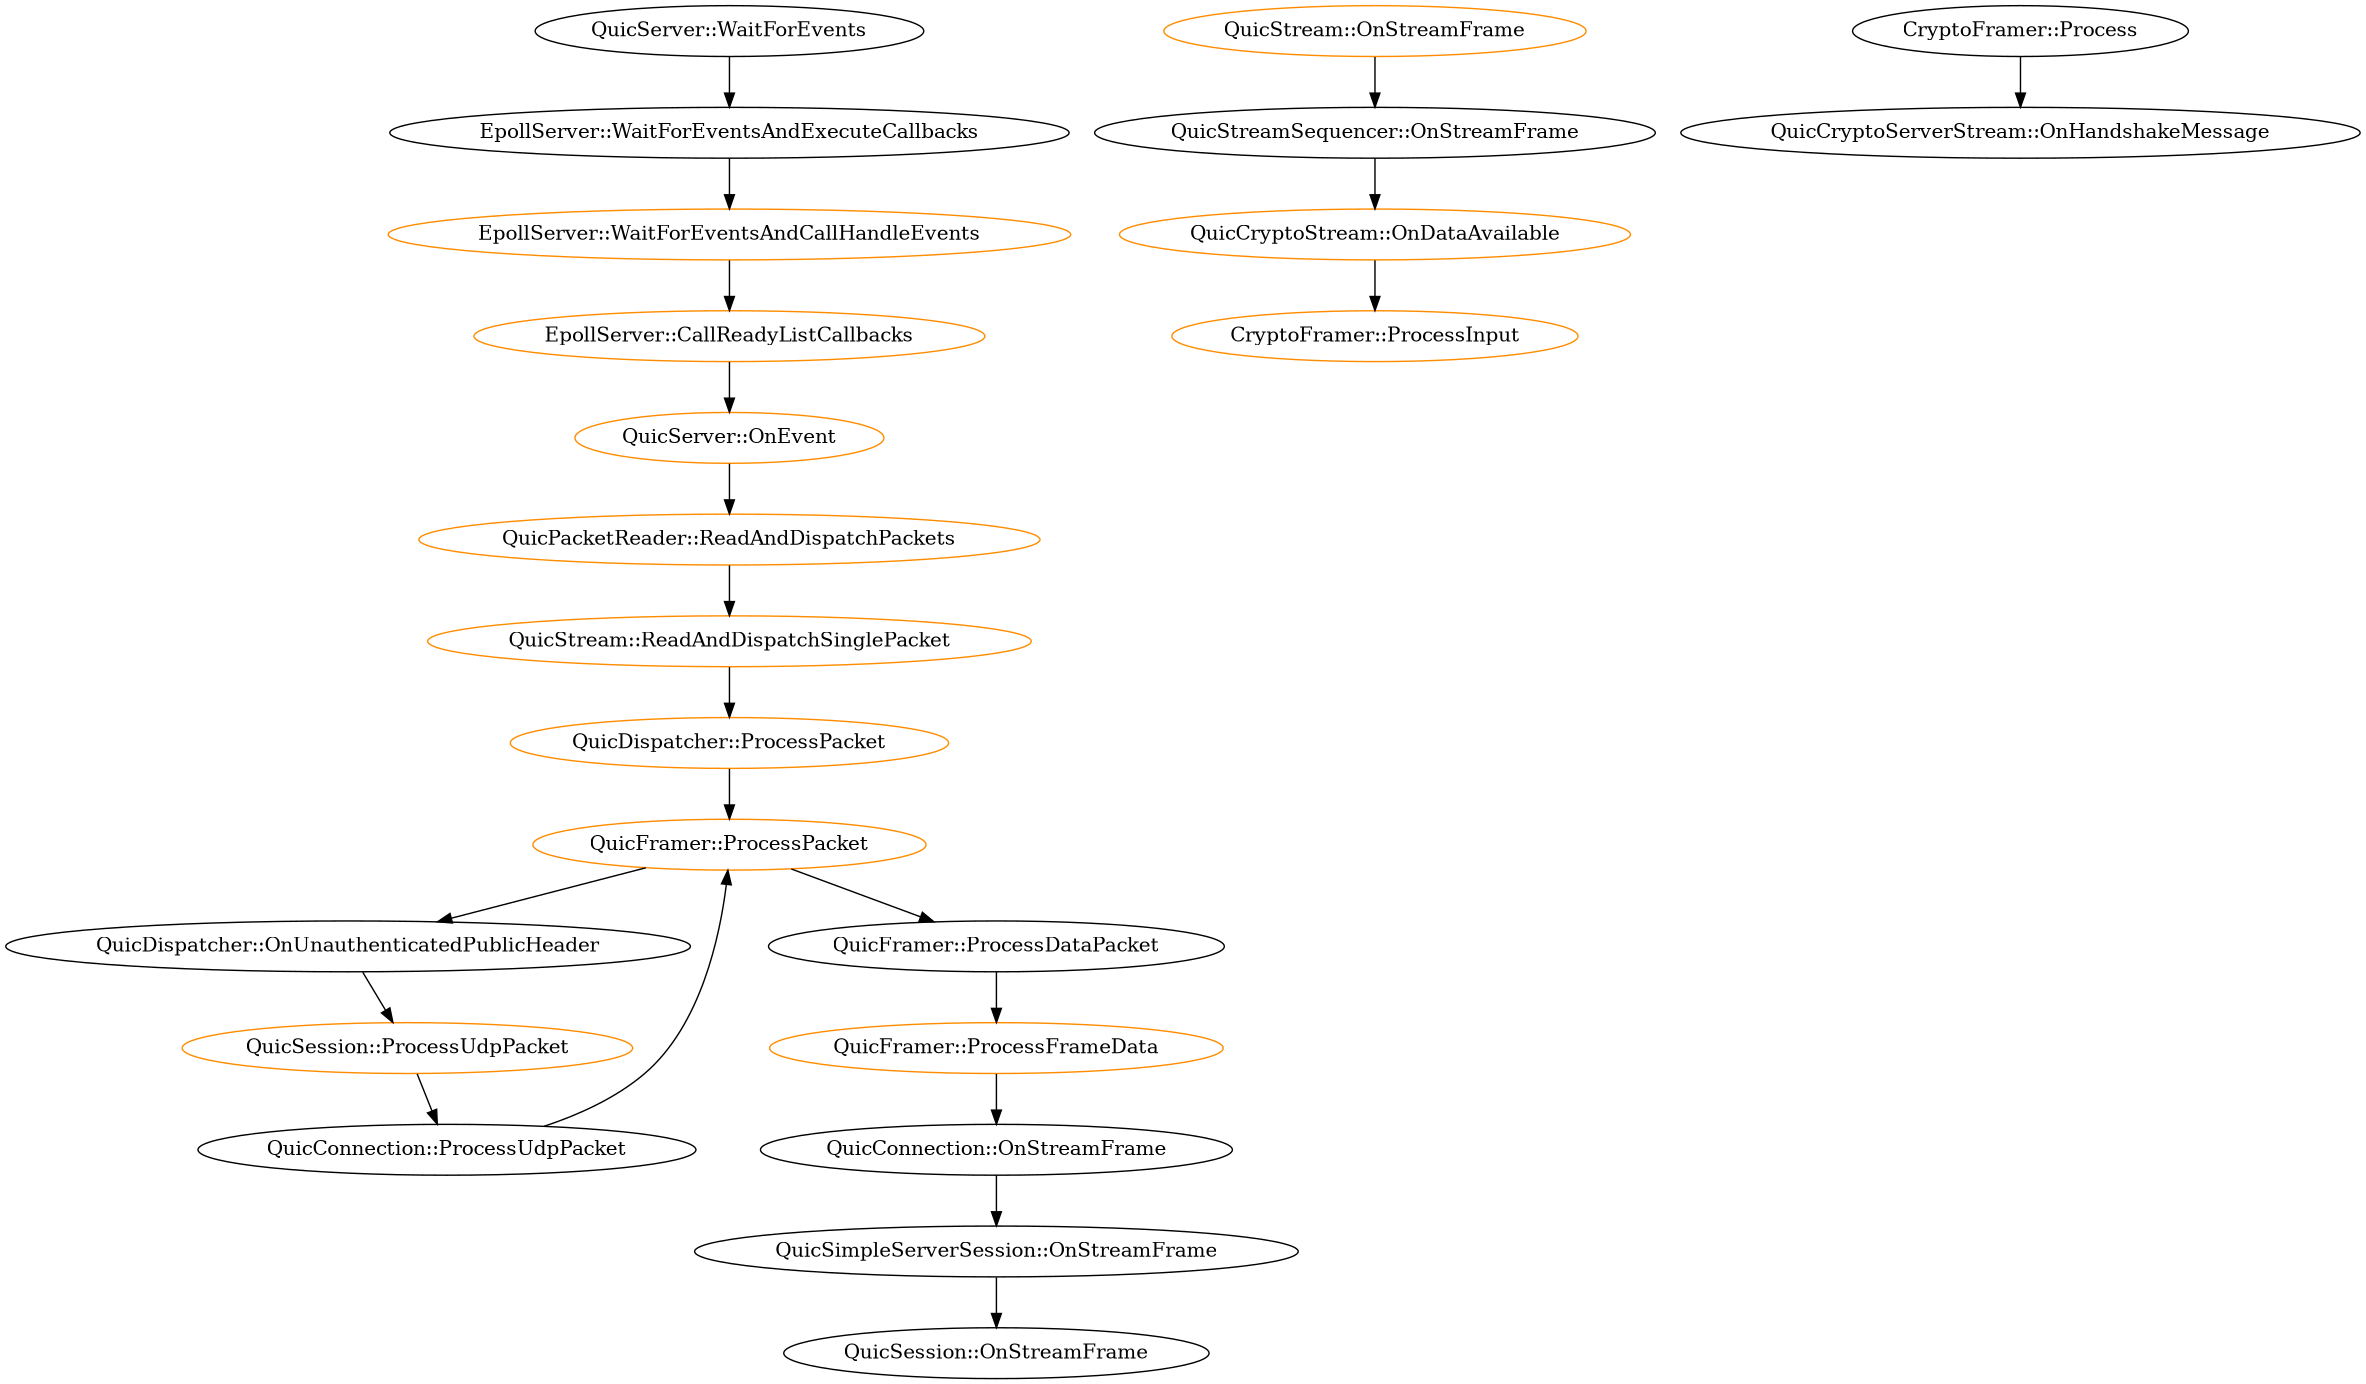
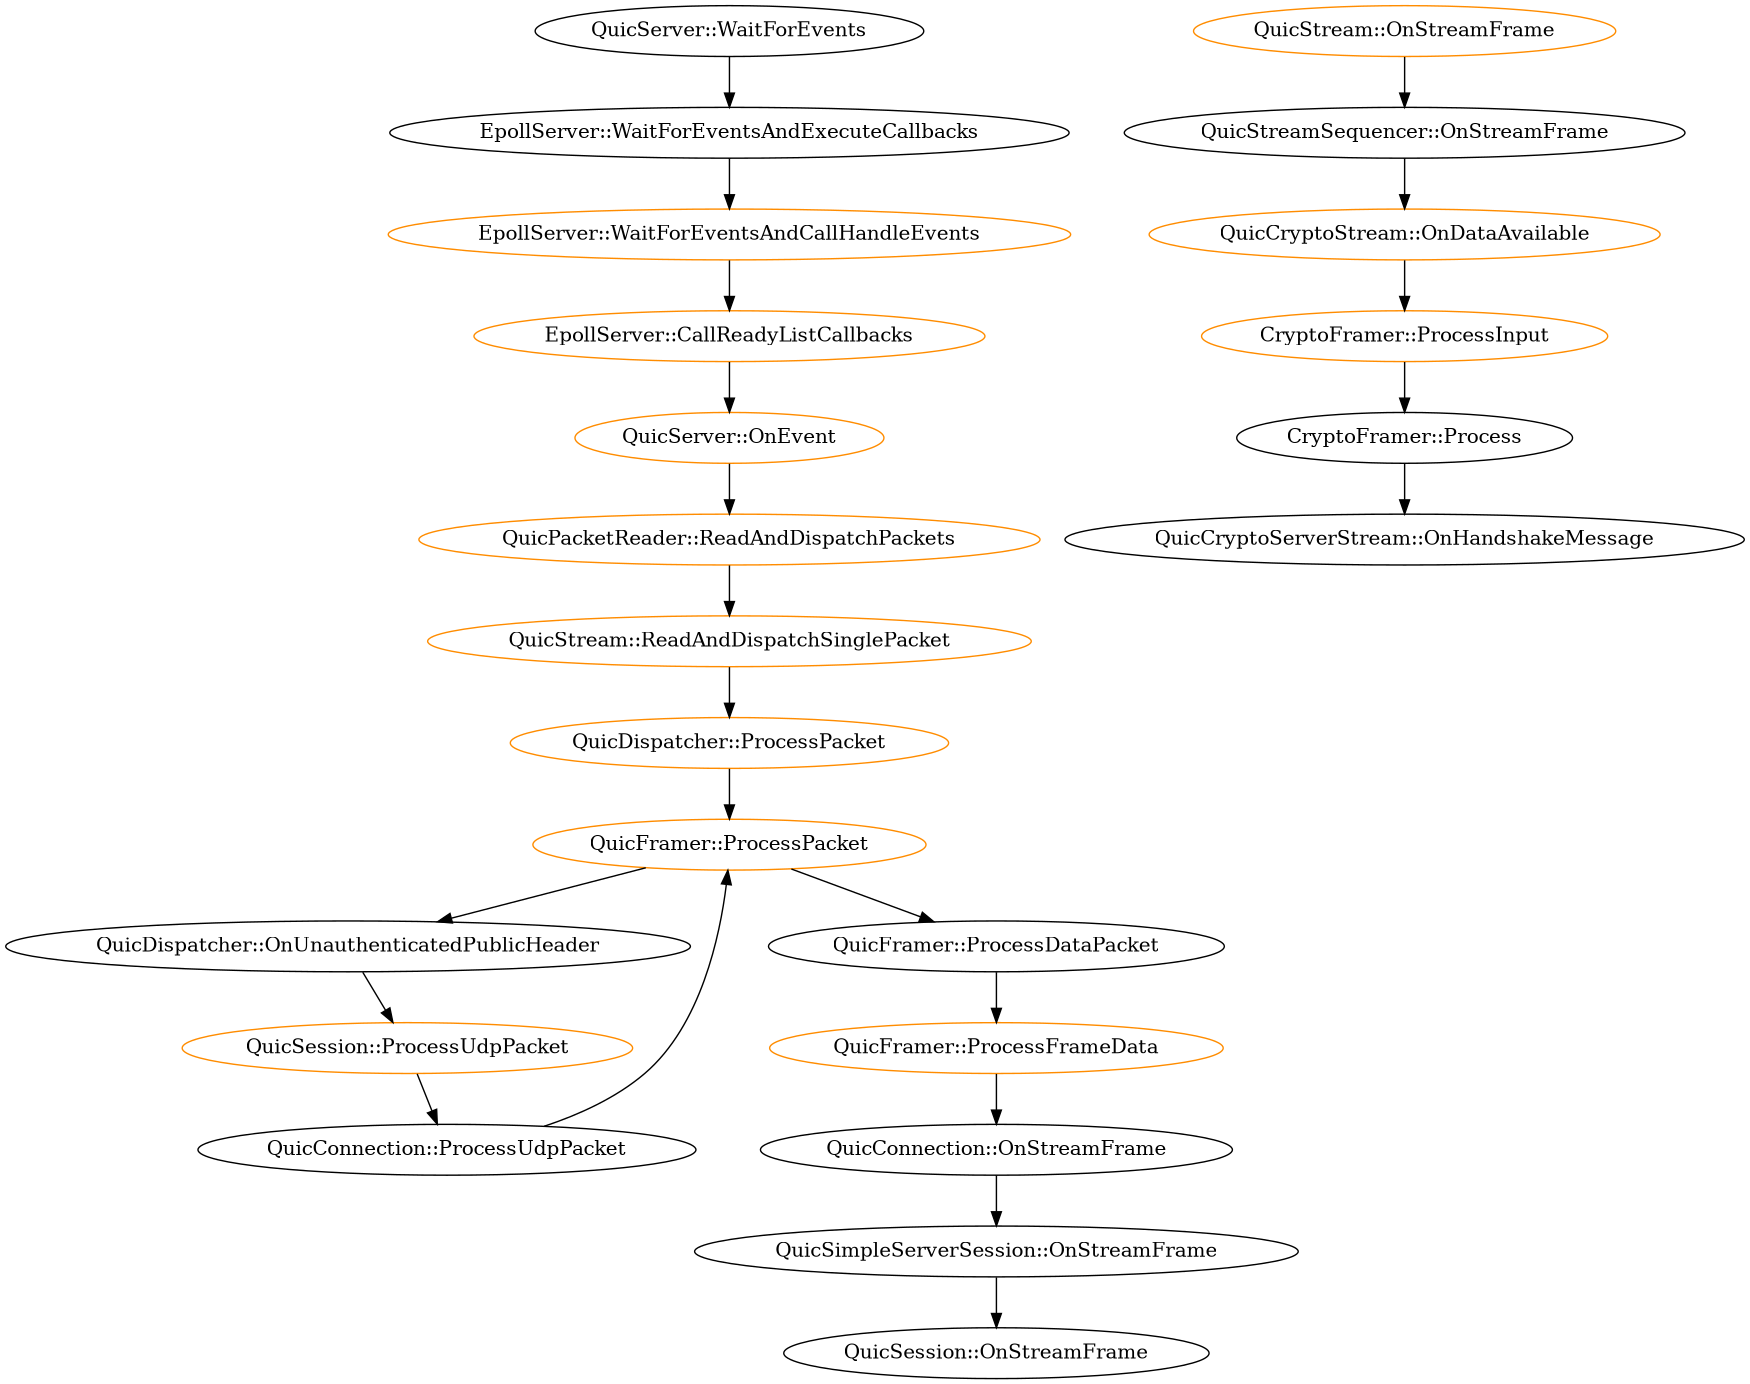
edge "CryptoFramer::ProcessInput" -> "CryptoFramer::Process": added
